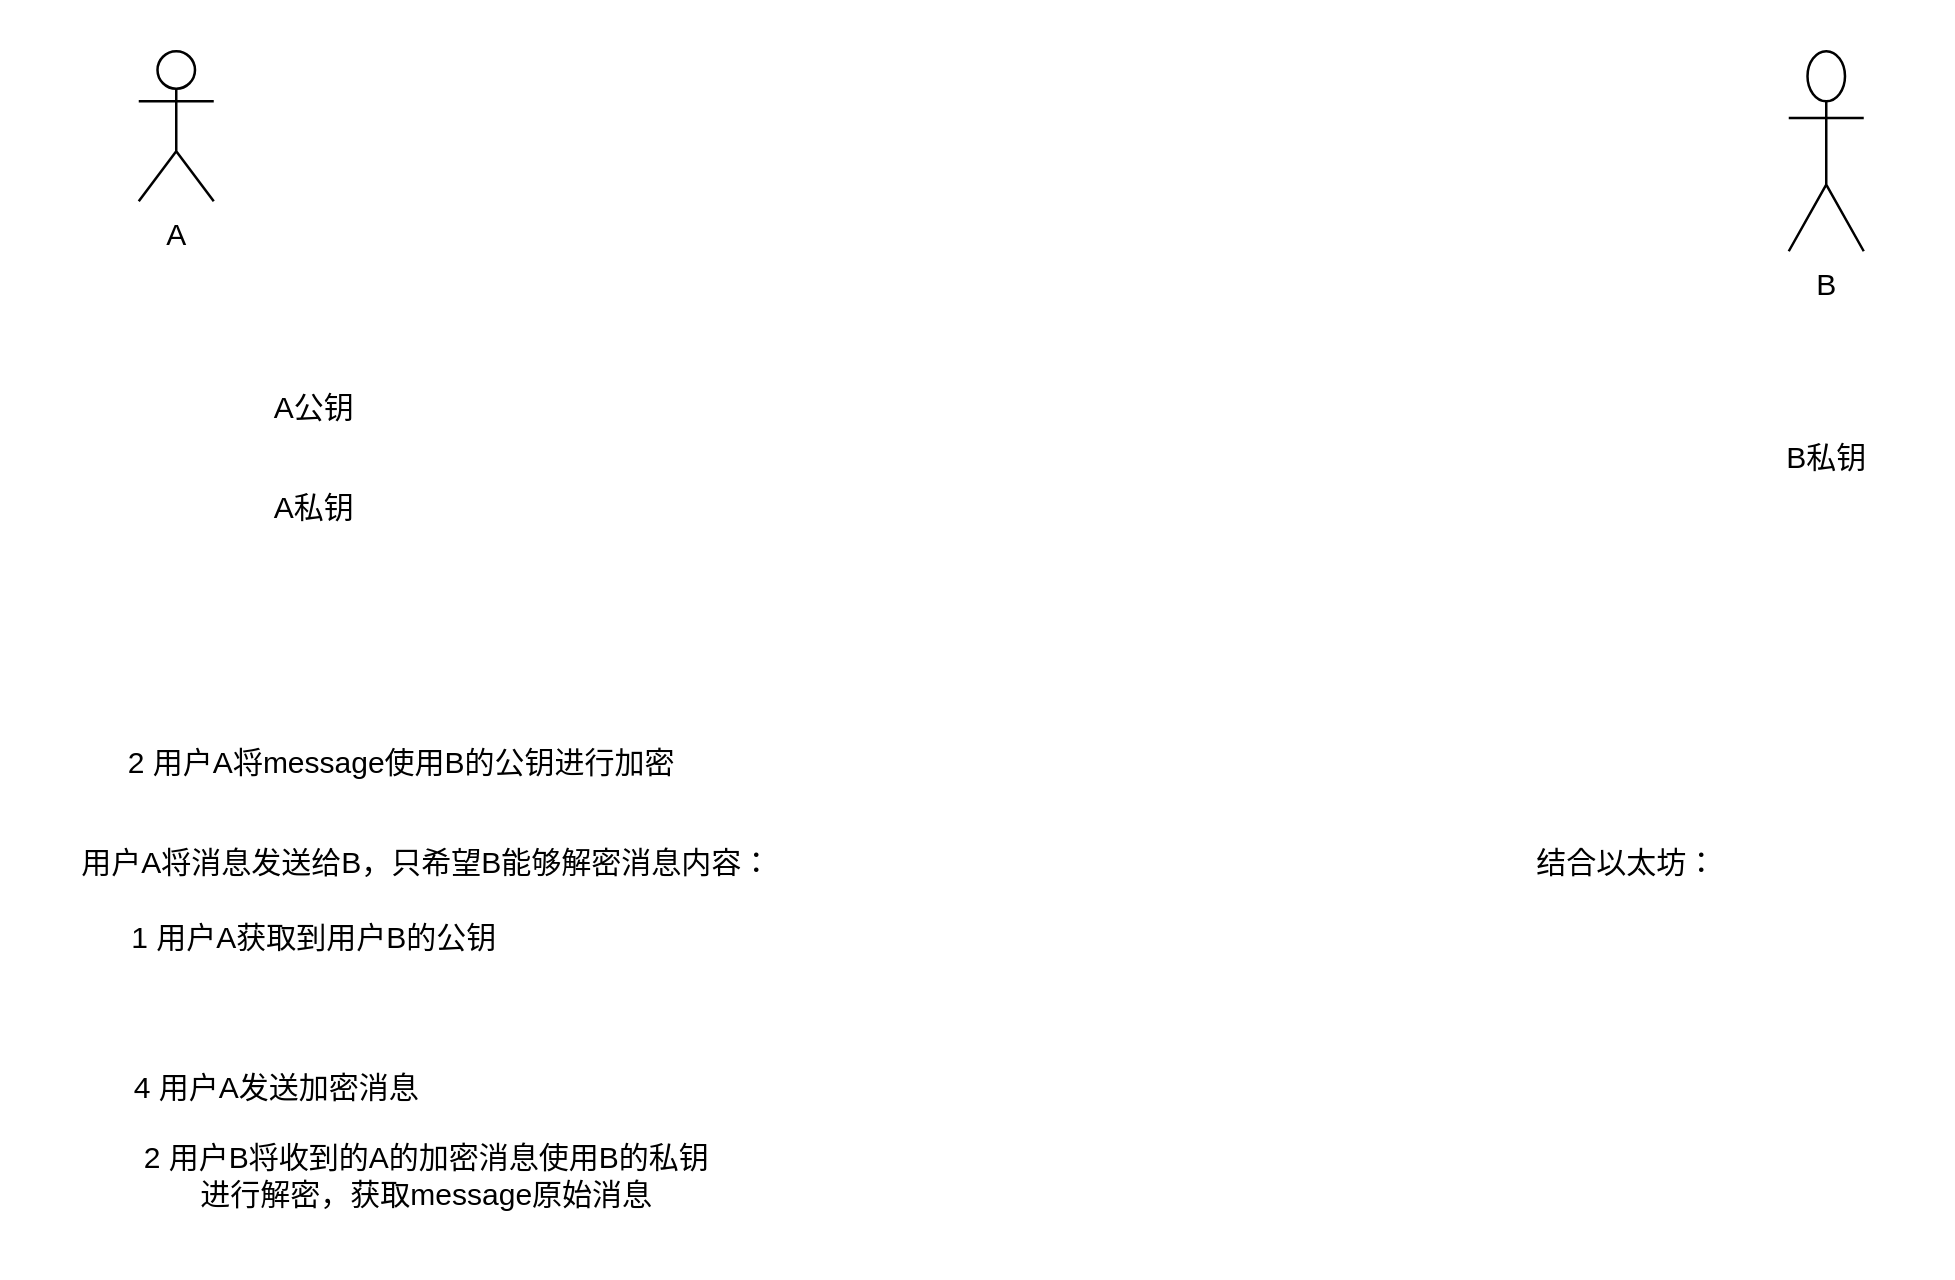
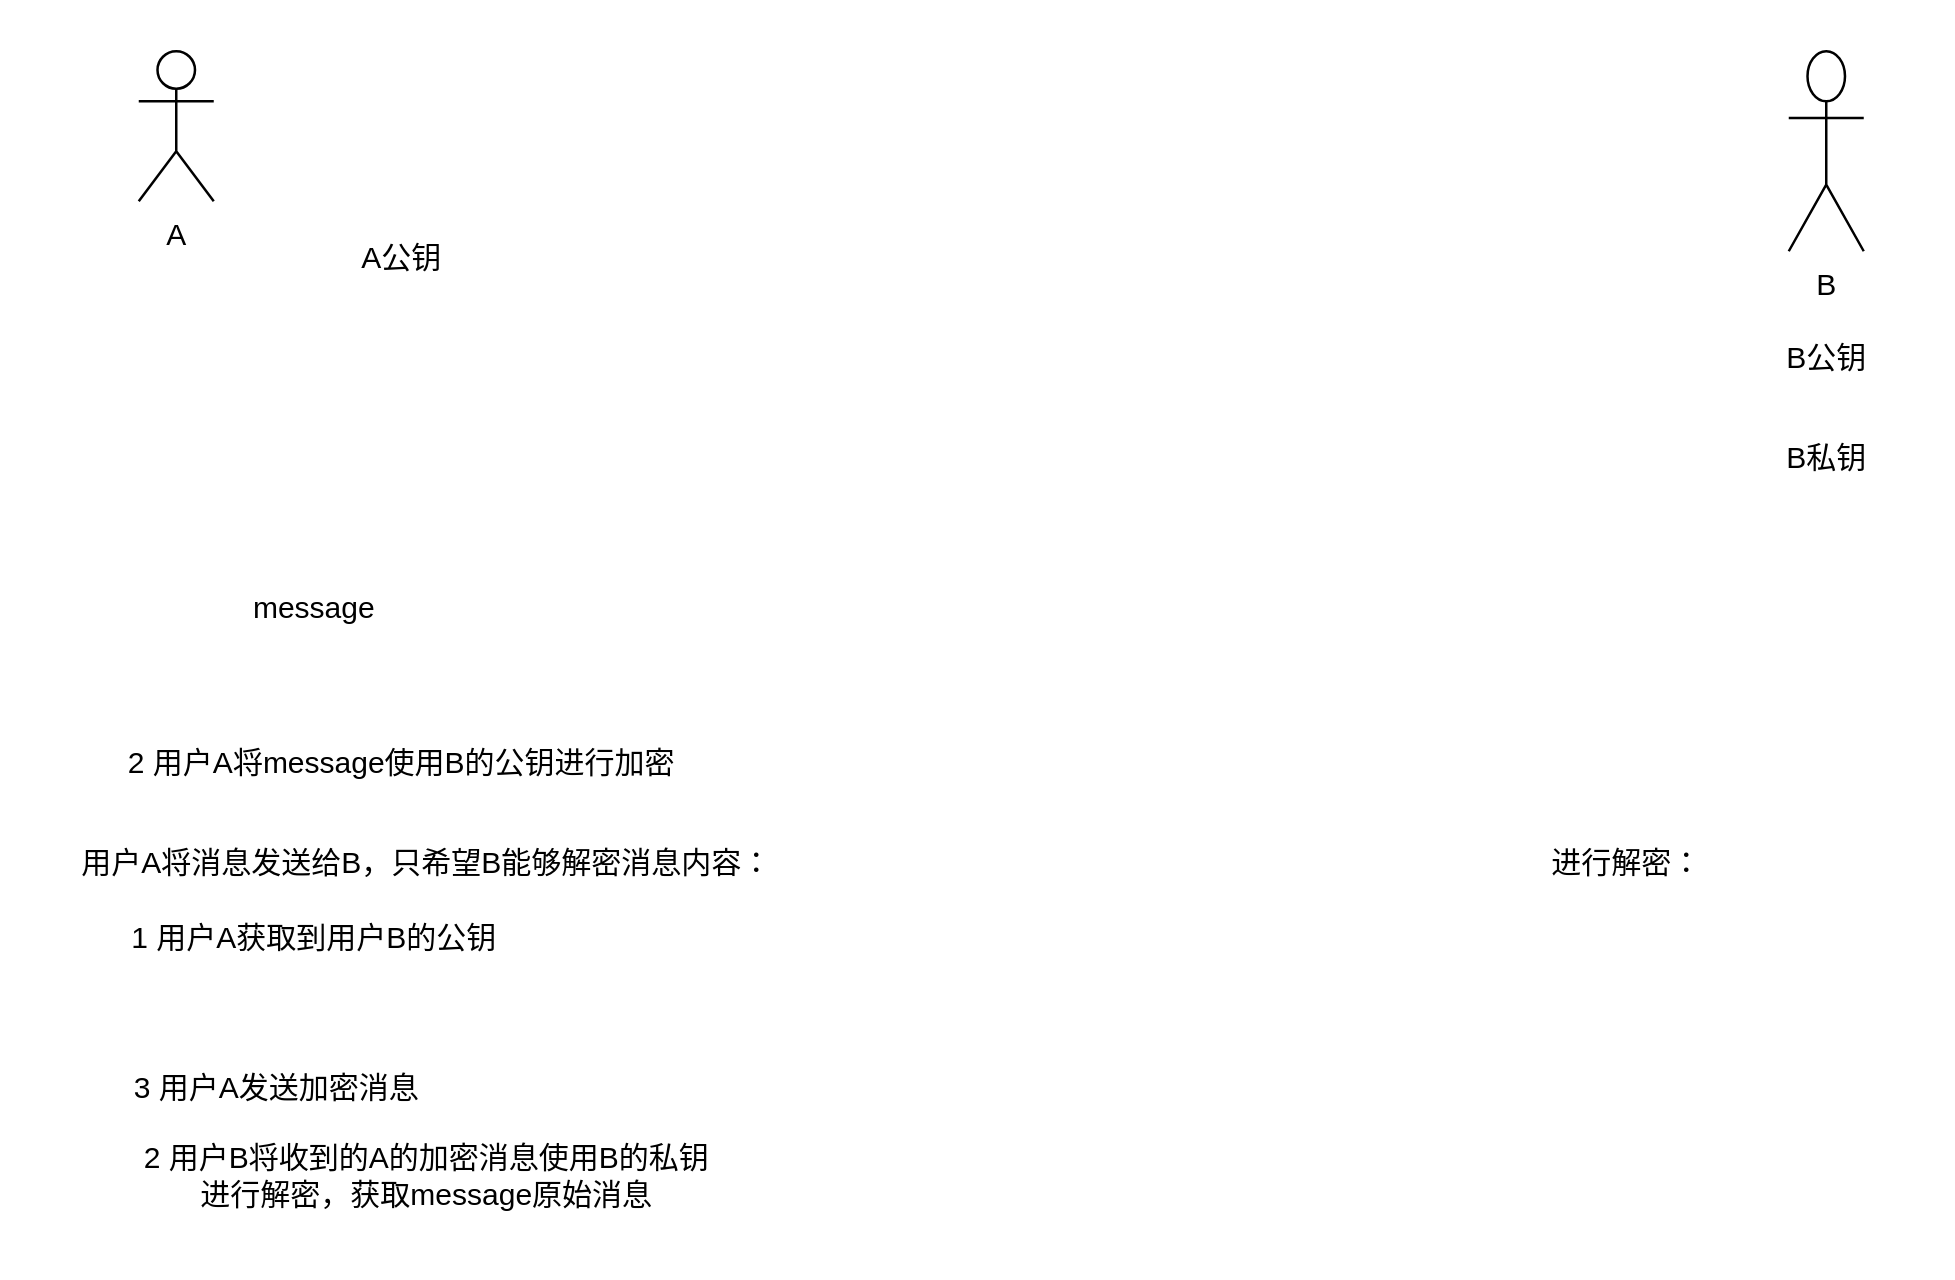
node "B公钥": added
node "A公钥": moved (314, 409) -> (401, 259)
node "A私钥": removed
node "message": added
node "结合以太坊：": label "结合以太坊：" -> "进行解密："
node "4 用户A发送加密消息": label "4 用户A发送加密消息" -> "3 用户A发送加密消息"
